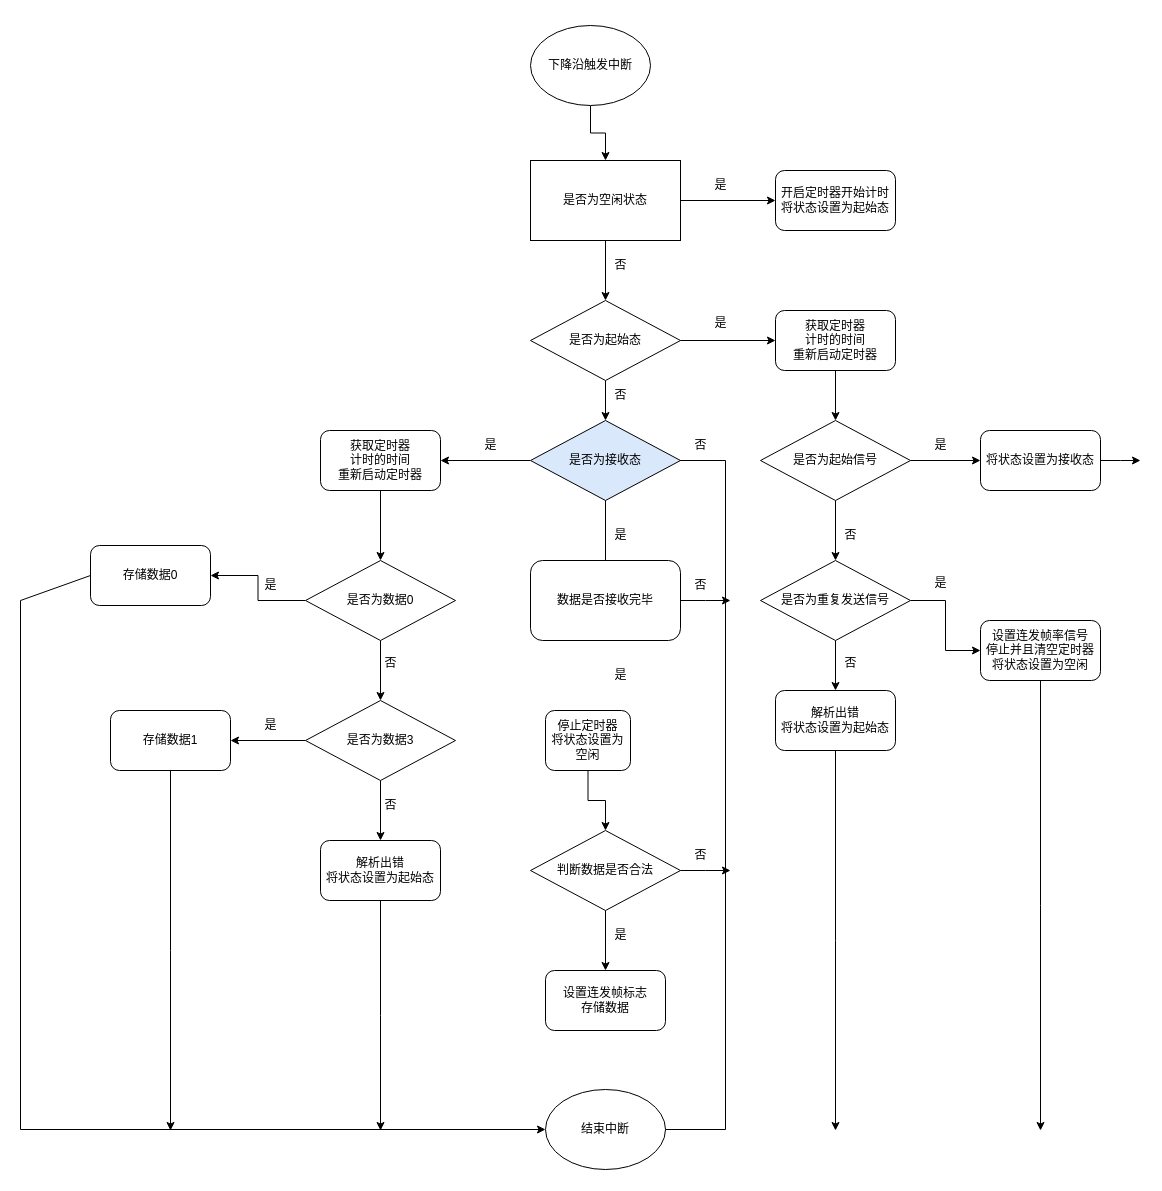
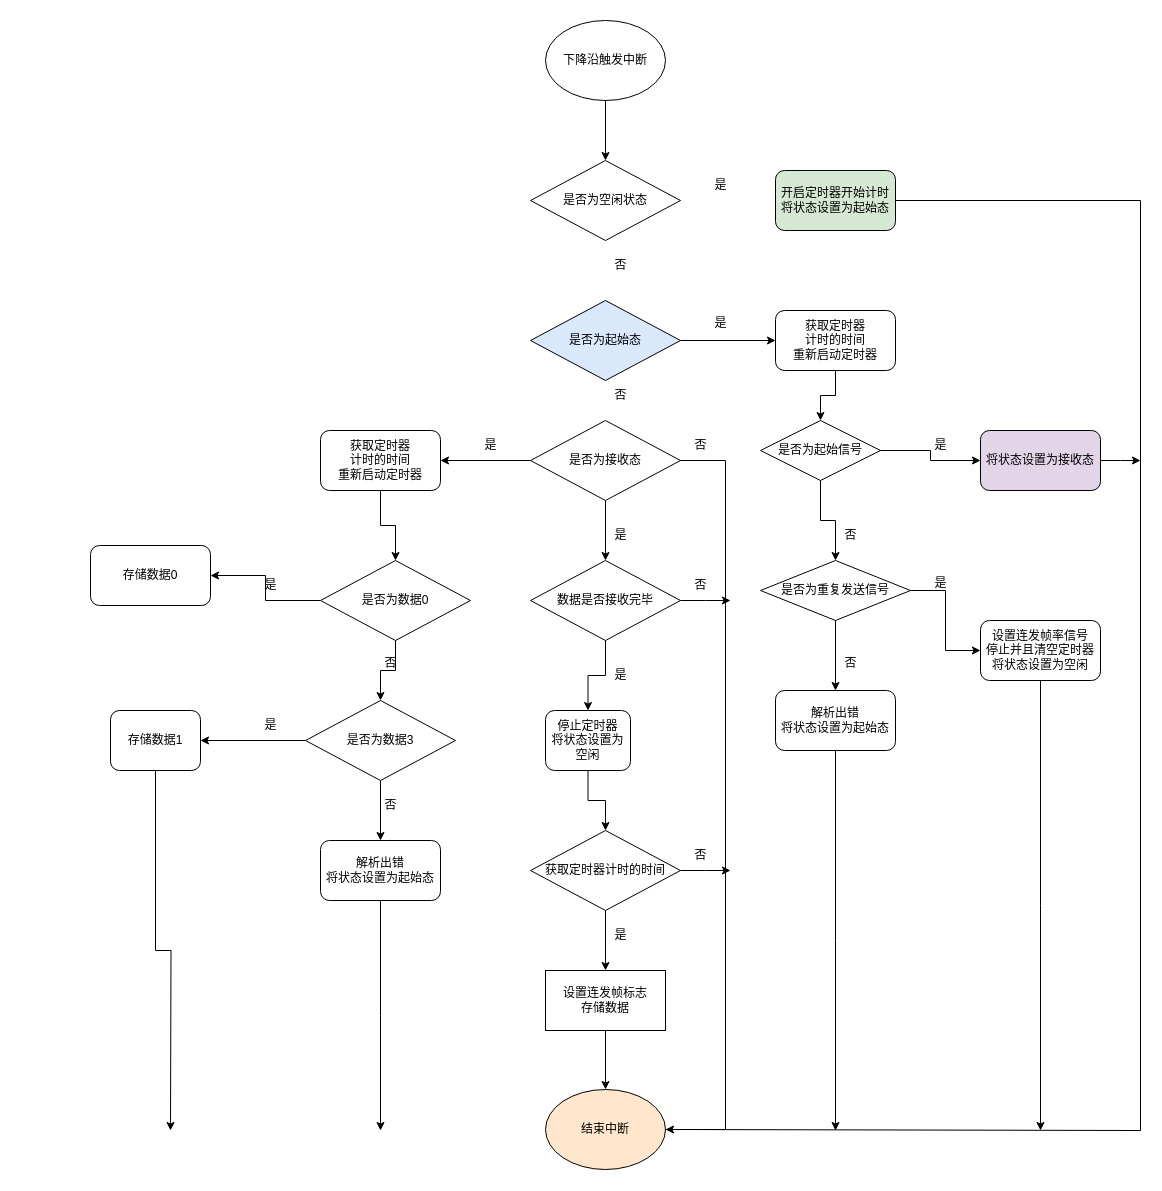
node "下降沿触发中断": moved (591, 66) -> (606, 61)
node "是否为空闲状态": shape rectangle -> diamond
edge "是否为空闲状态" -> "开启定时器开始计时将状态设置为起始态": removed
node "开启定时器开始计时将状态设置为起始态": fillcolor #ffffff -> #d5e8d4
edge "是否为空闲状态" -> "是否为起始态": removed
node "是否为起始态": fillcolor #ffffff -> #dae8fc
edge "是否为起始态" -> "是否为接收态": removed
node "是否为接收态": fillcolor #dae8fc -> #ffffff
node "是否为起始信号": size 150x80 -> 120x60
node "将状态设置为接收态": fillcolor #ffffff -> #e1d5e7
edge "是否为接收态" -- "数据是否接收完毕": arrowhead none -> classic
node "是否为数据0": moved (381, 601) -> (396, 601)
node "数据是否接收完毕": shape rounded rectangle -> diamond
node "是否为重复发送信号": size 150x80 -> 150x60
edge "数据是否接收完毕" -> "停止定时器 将状态设置为空闲": added
node "存储数据1": size 120x60 -> 90x60
edge "开启定时器开始计时将状态设置为起始态" -> "结束中断": added
node "判断数据是否合法": label "判断数据是否合法" -> "获取定时器计时的时间"
node "设置连发帧标志 存储数据": shape rounded rectangle -> rectangle
edge "设置连发帧标志 存储数据" -> "结束中断": added
edge "存储数据0" -> "结束中断": removed
node "结束中断": fillcolor #ffffff -> #ffe6cc
